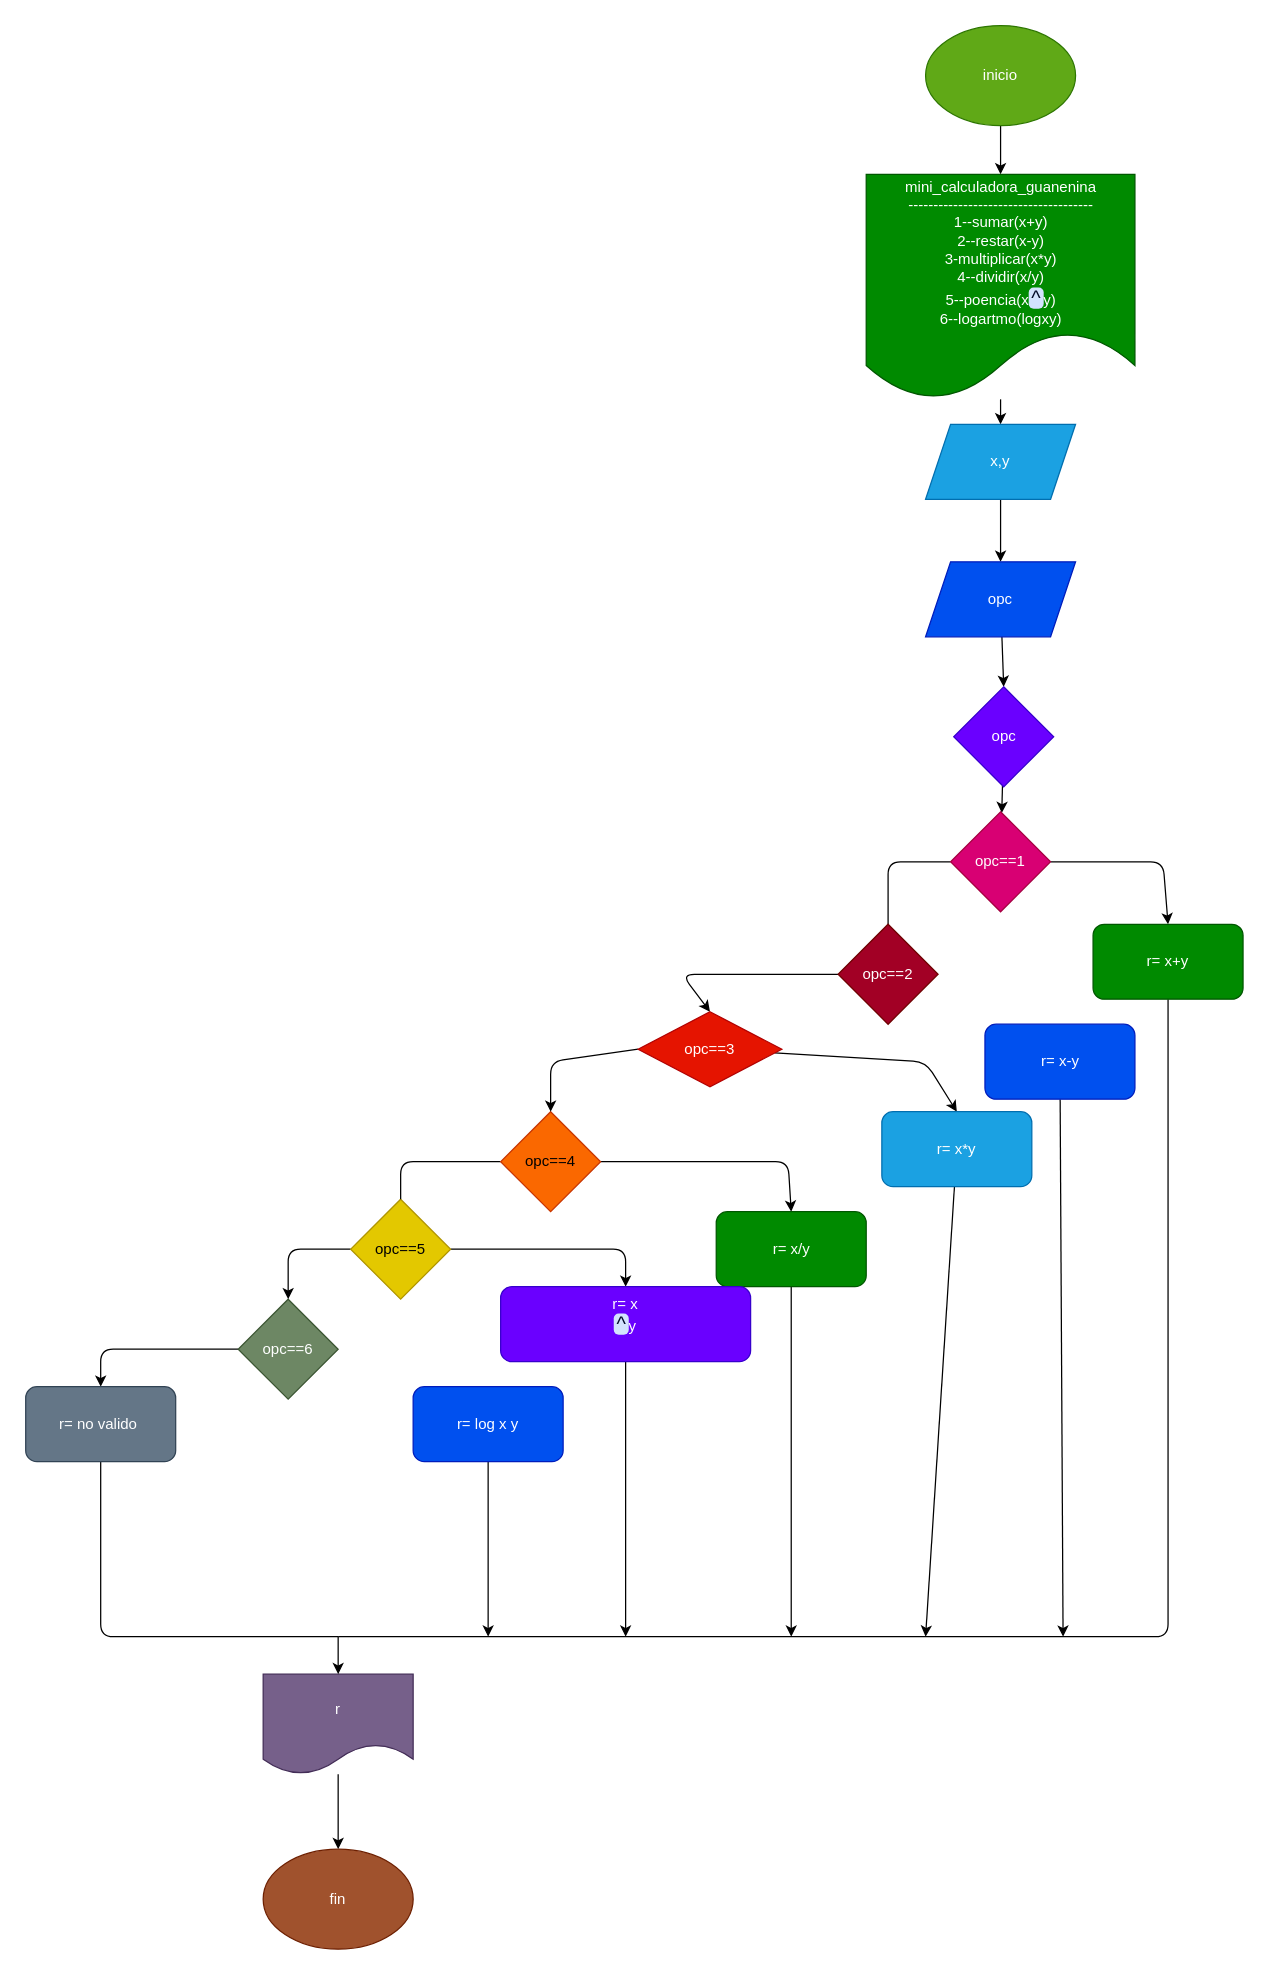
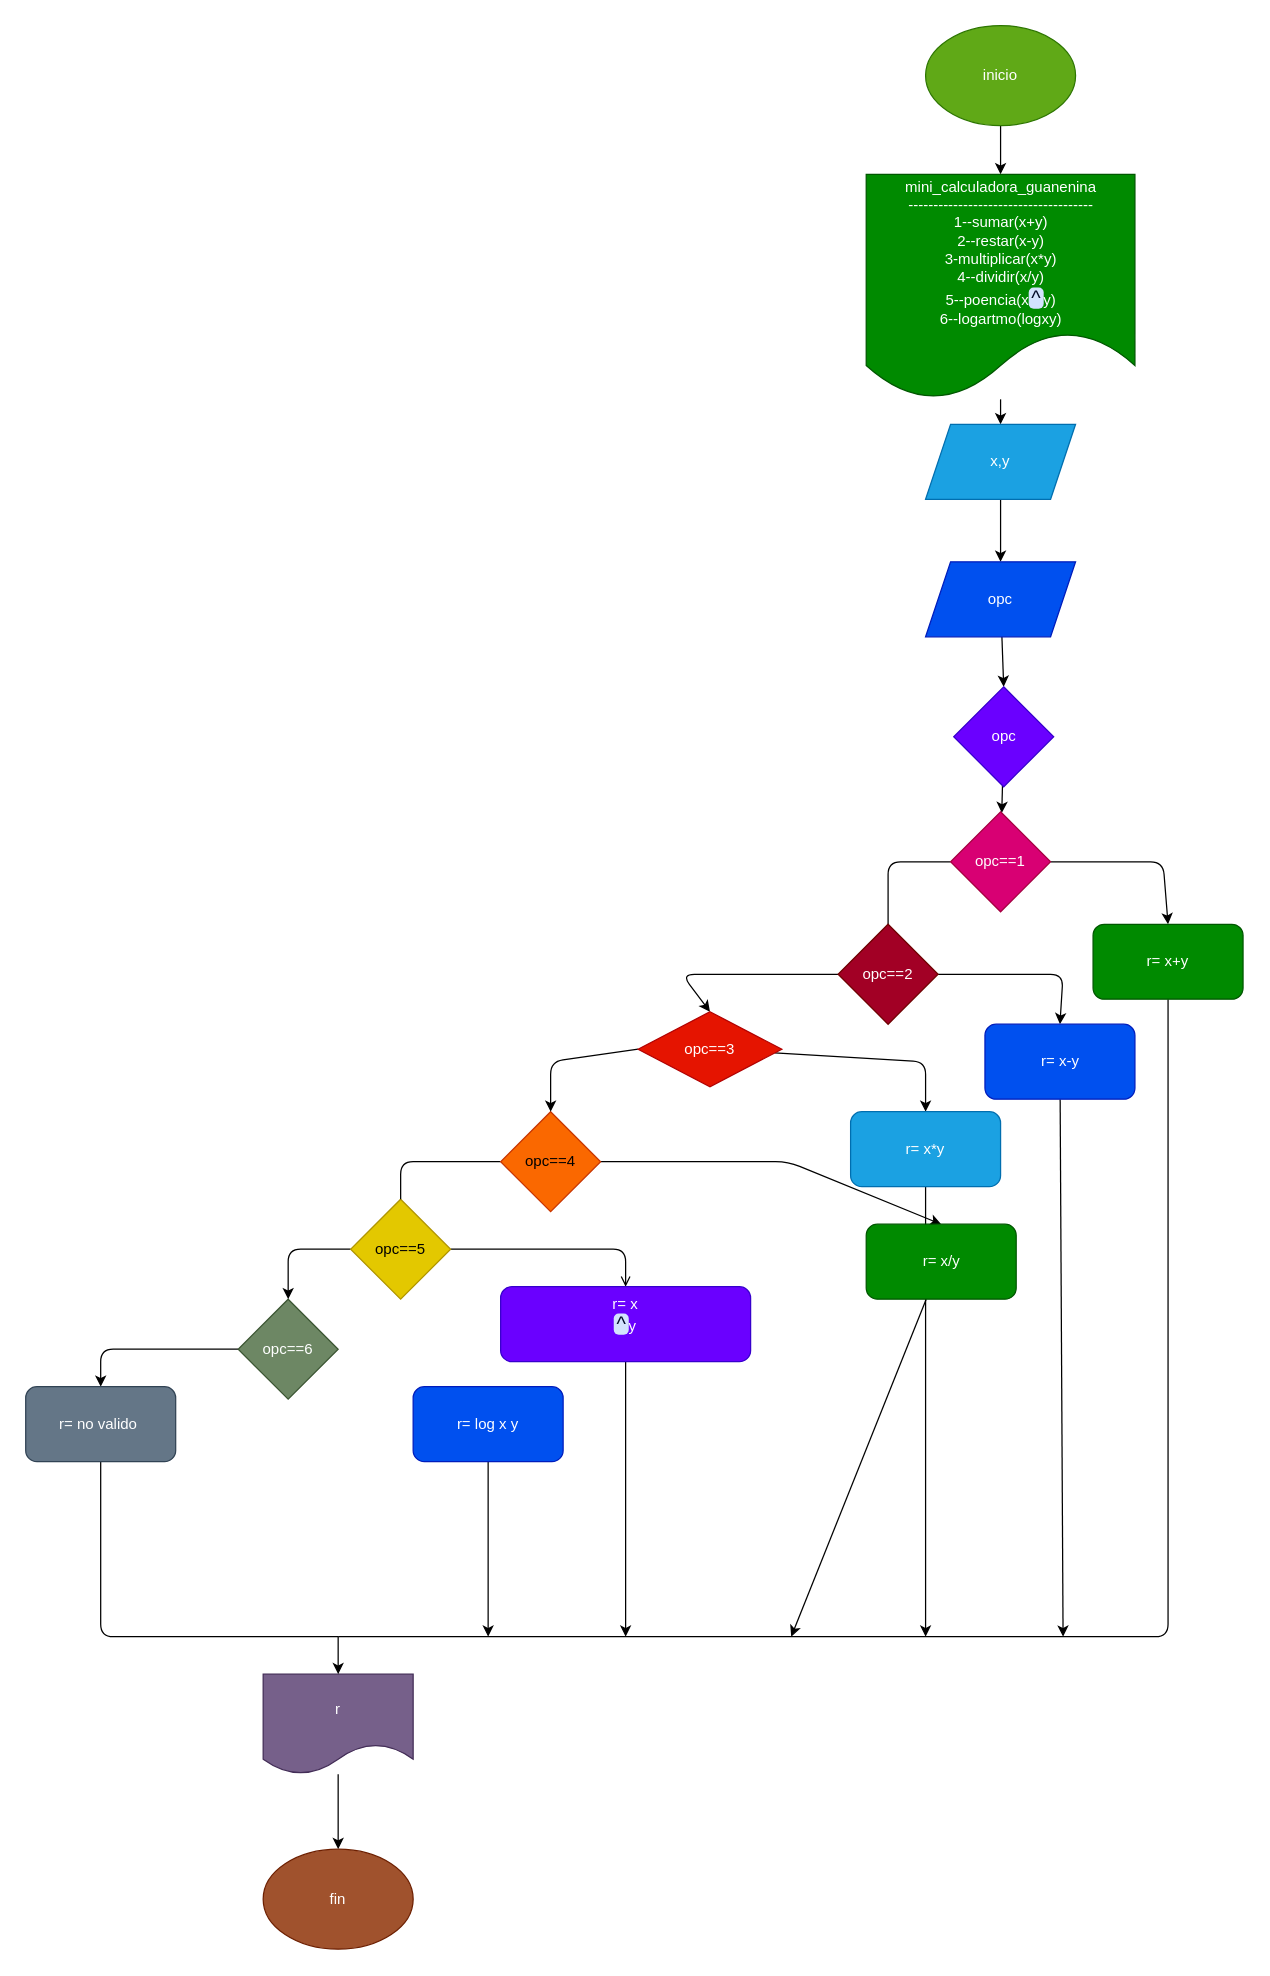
edge "opc==2" -> "r= x-y": added
node "r= x*y": moved (957, 1149) -> (926, 1149)
node "r= x/y": moved (791, 1249) -> (941, 1262)
edge "opc==5" -> "r= x ^y": arrowhead classic -> open
